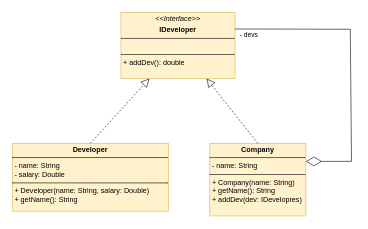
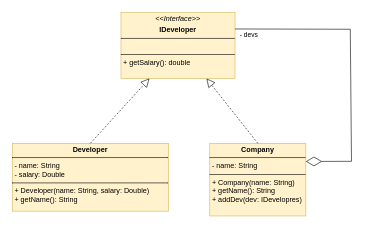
node "<<Interface>> IDeveloper + addDev(): double": label "<<Interface>> IDeveloper + addDev(): double" -> "<<Interface>> IDeveloper + getSalary(): double"
